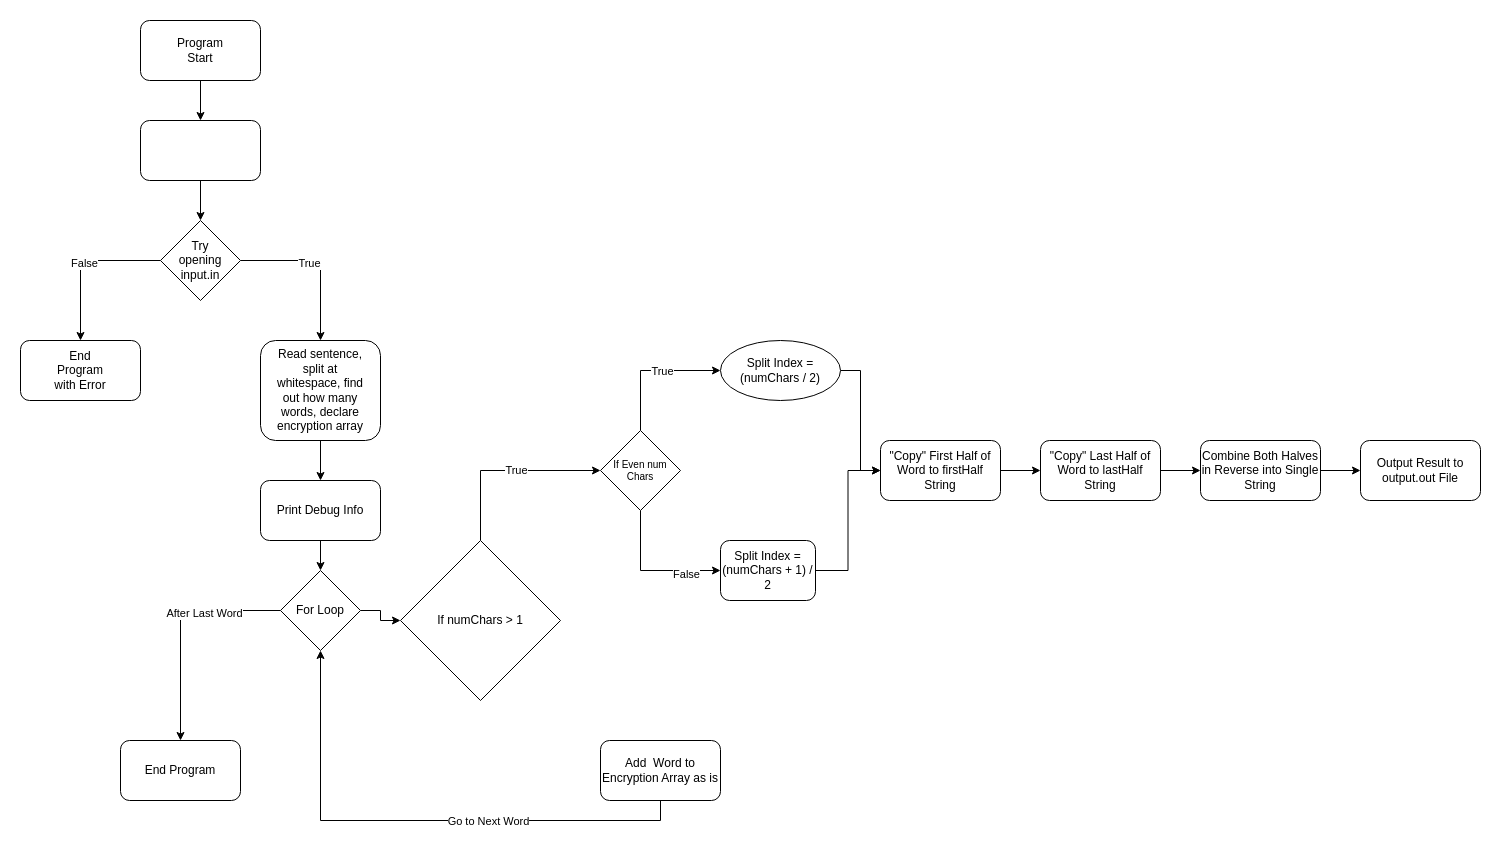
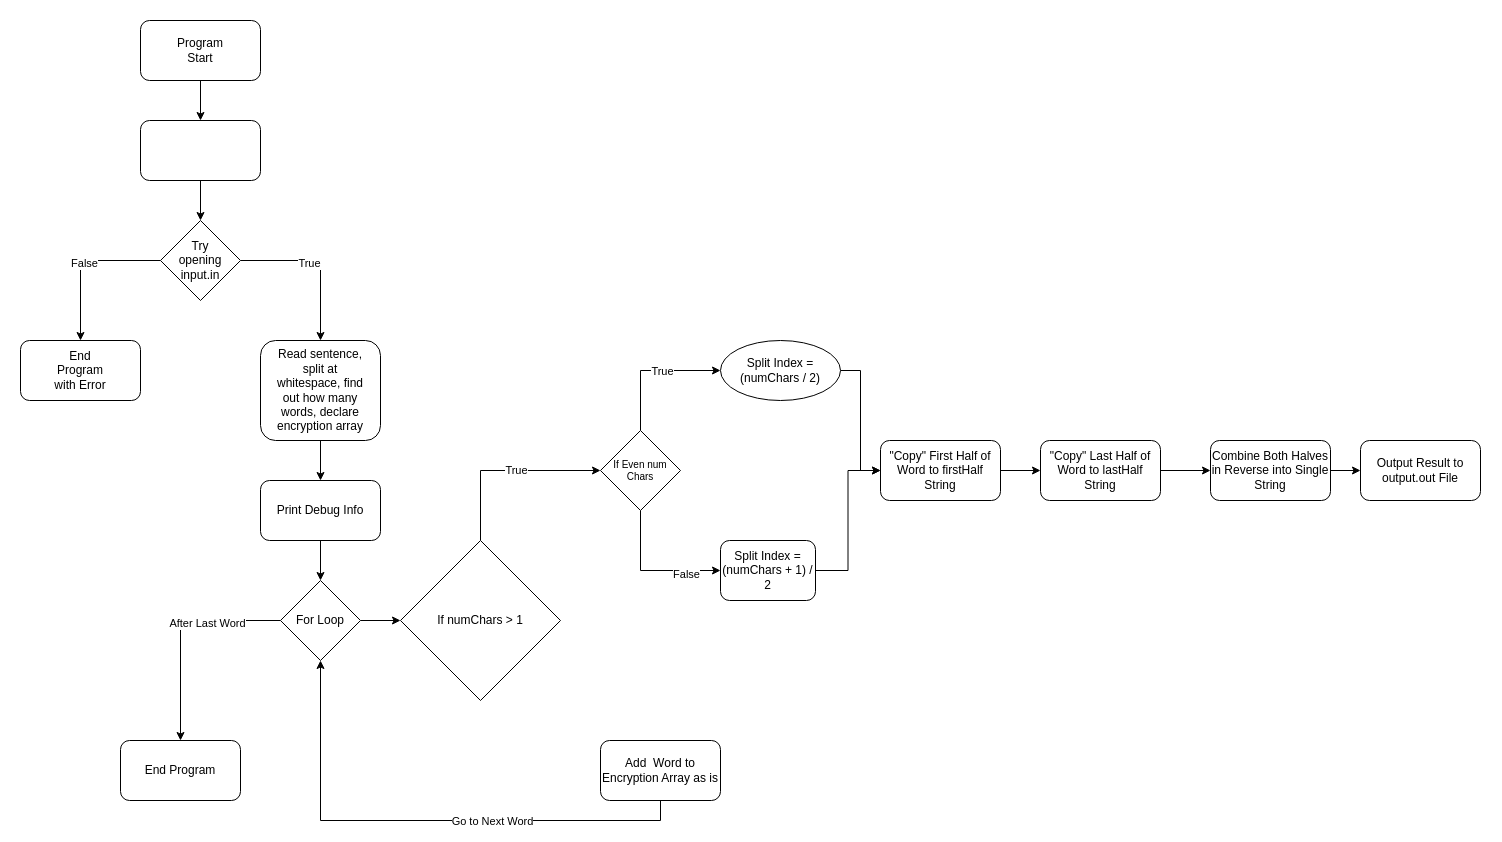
node "Combine Both Halves in Reverse into Single String": moved (1261, 471) -> (1271, 471)
node "For Loop": moved (321, 611) -> (321, 621)
